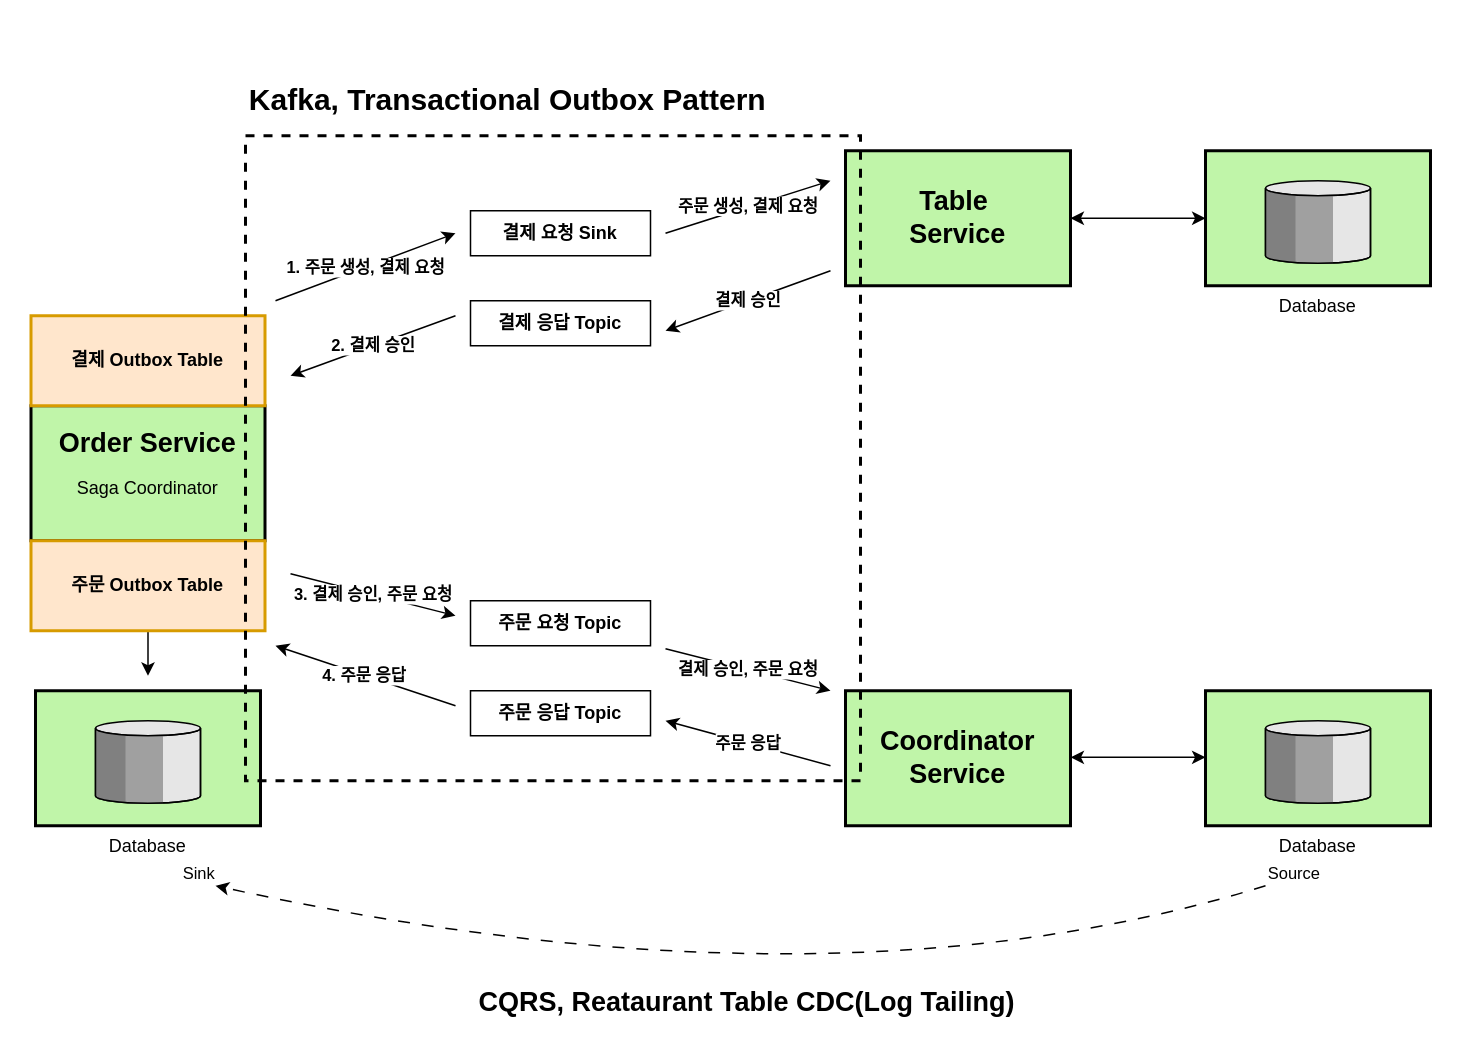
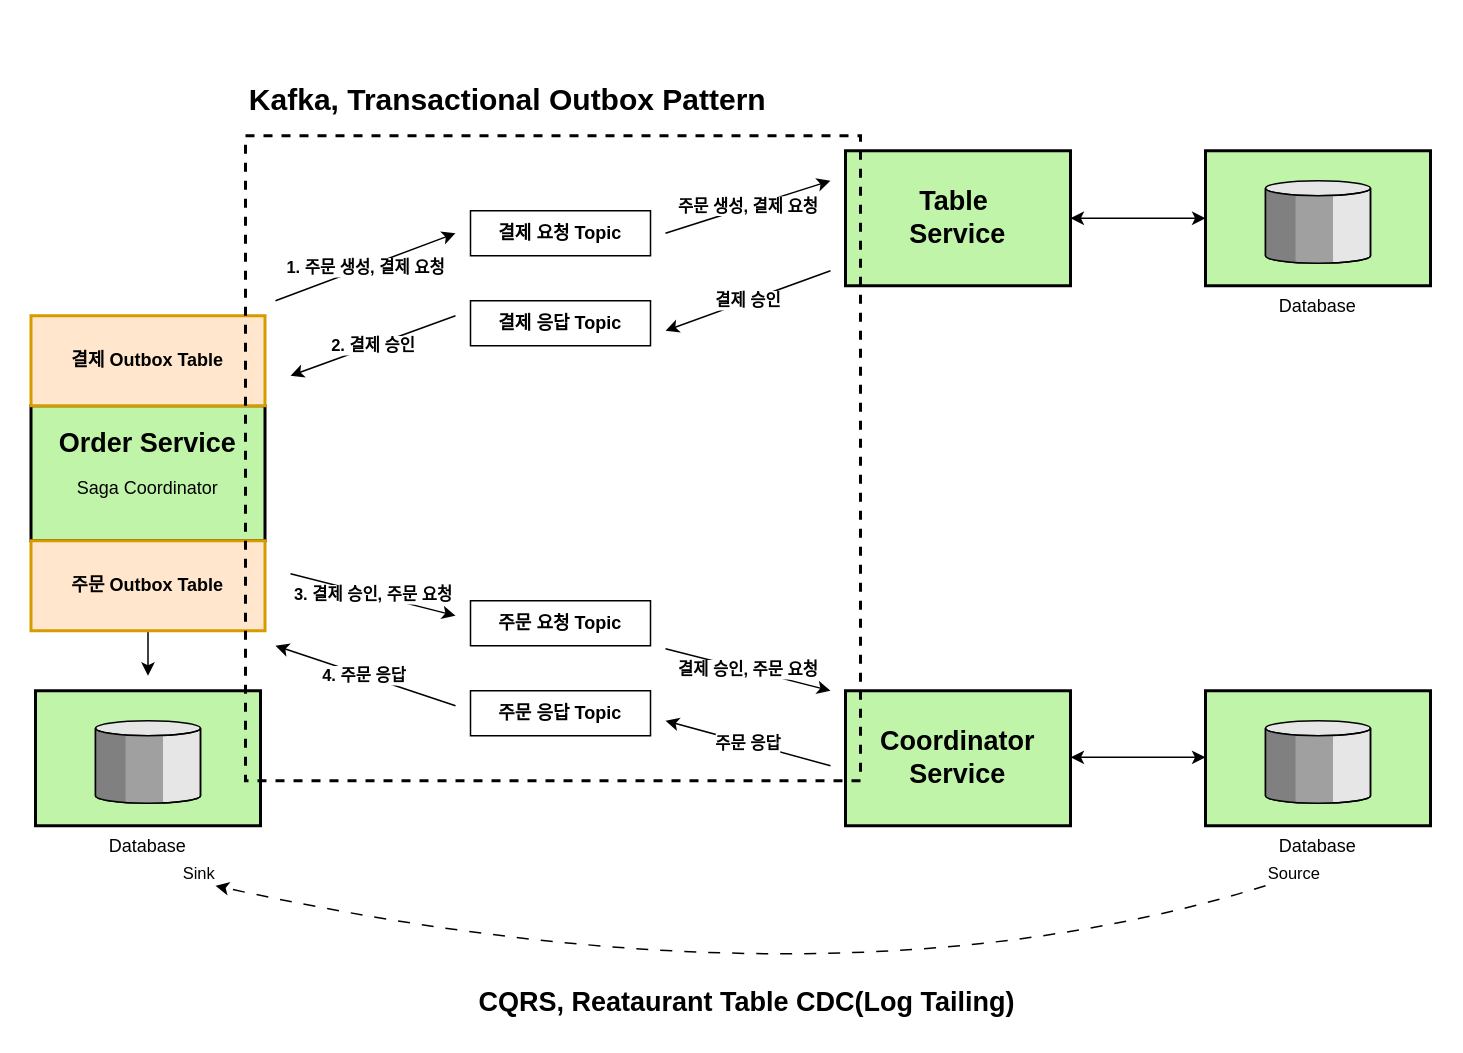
node "결제 요청 Sink": label "결제 요청 Sink" -> "결제 요청 Topic"
